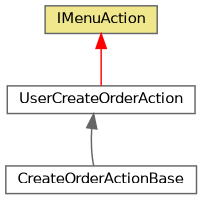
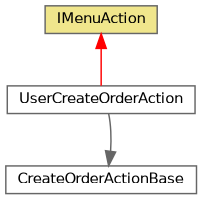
edge "CreateOrderActionBase" -> "UserCreateOrderAction": reversed
